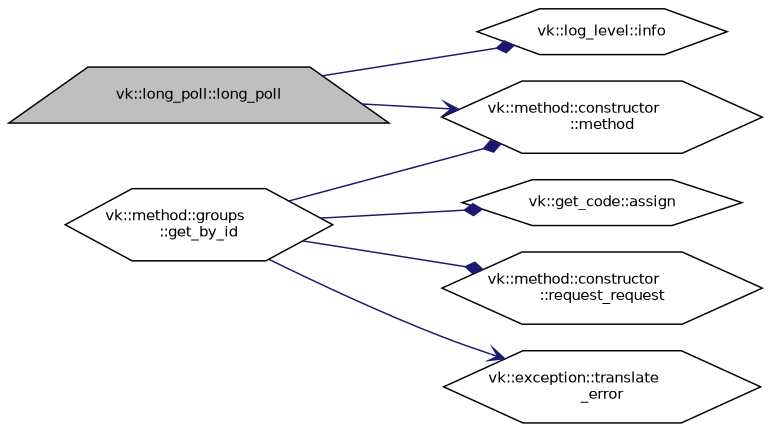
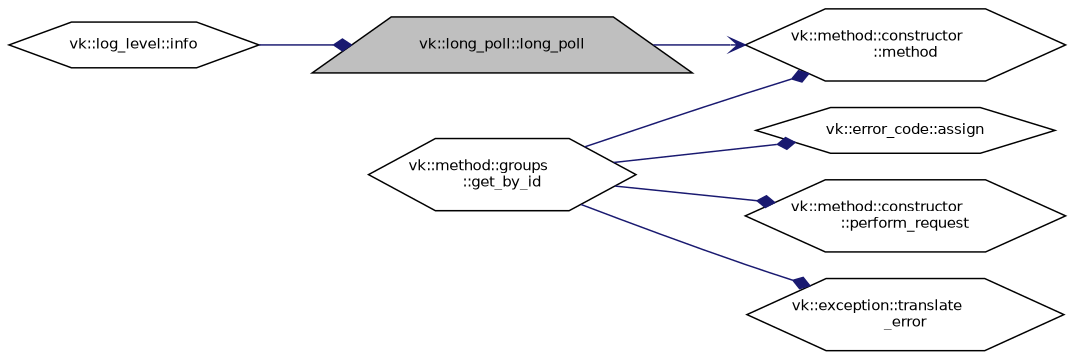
edge "vk::long_poll::long_poll" -> "vk::log_level::info": reversed
node "vk::get_code::assign": label "vk::get_code::assign" -> "vk::error_code::assign"
node "vk::method::constructor ::request_request": label "vk::method::constructor ::request_request" -> "vk::method::constructor ::perform_request"
edge "vk::method::groups ::get_by_id" -> "vk::exception::translate _error": arrowhead vee -> diamond
